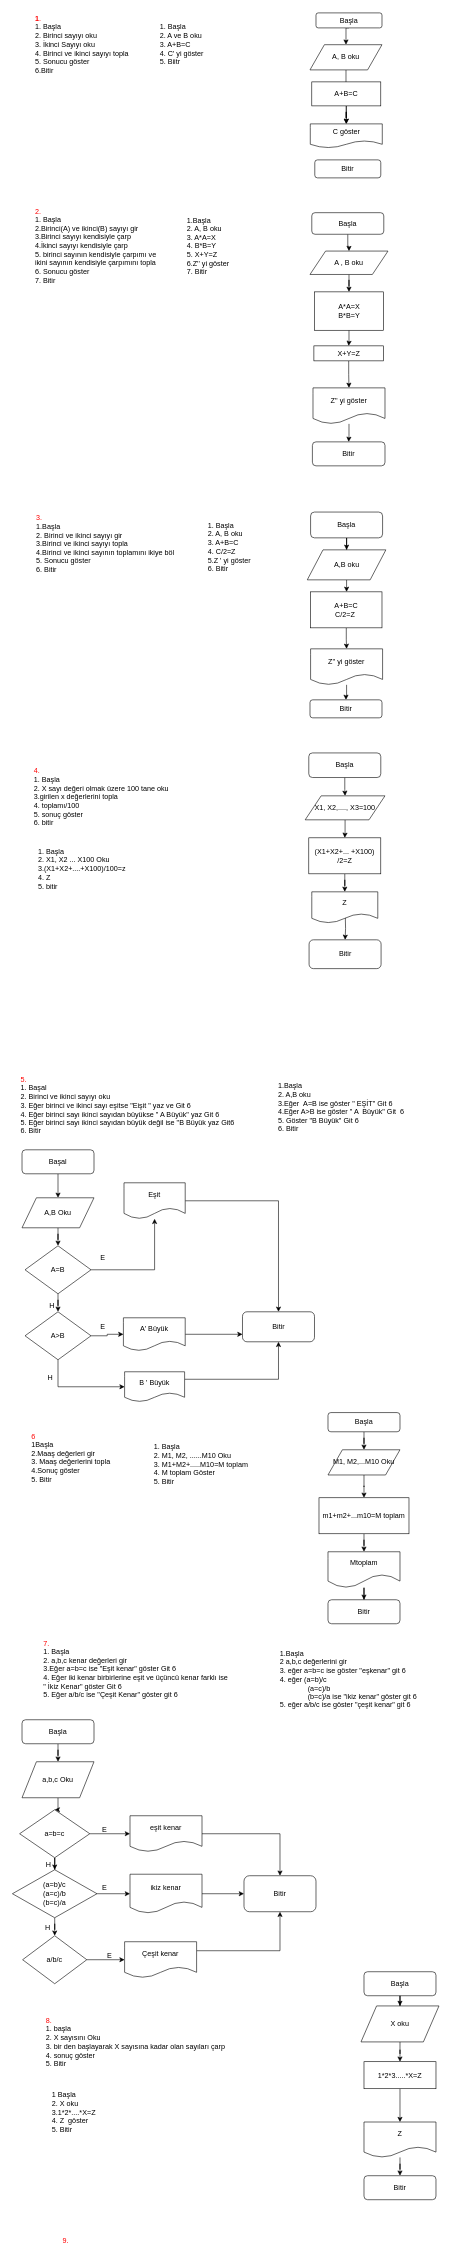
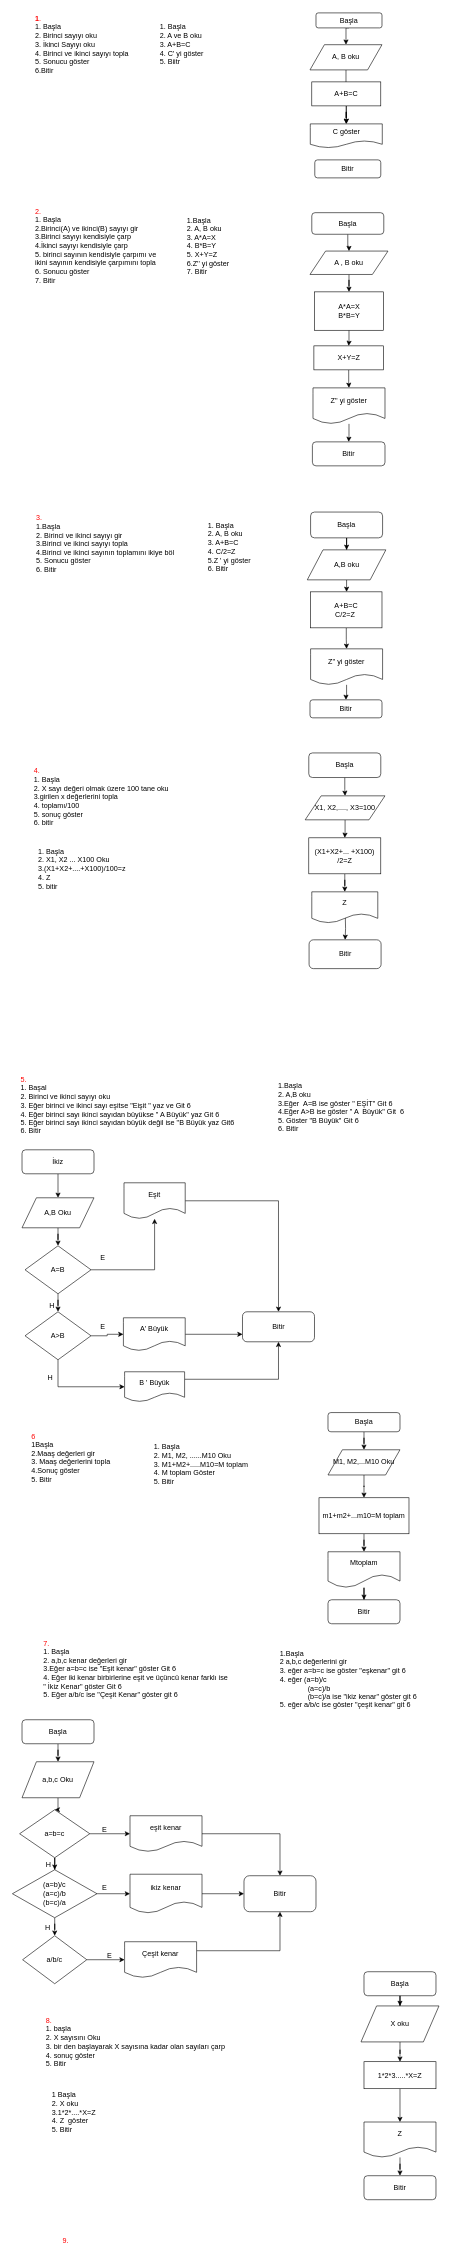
node "X+Y=Z": size 70x15 -> 70x24
node "Başal": label "Başal" -> "İkiz"
